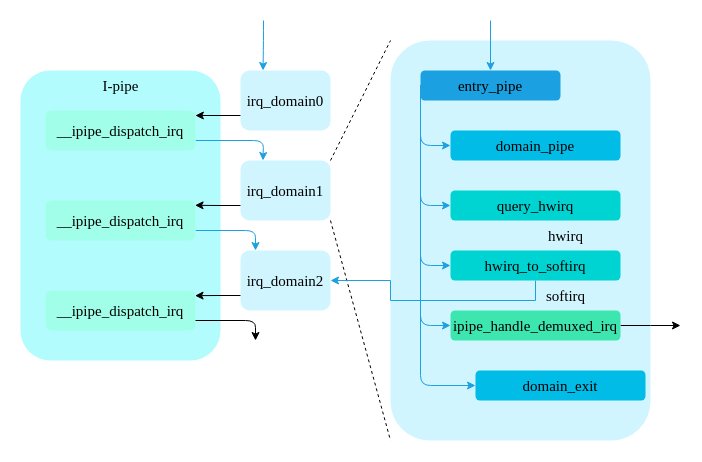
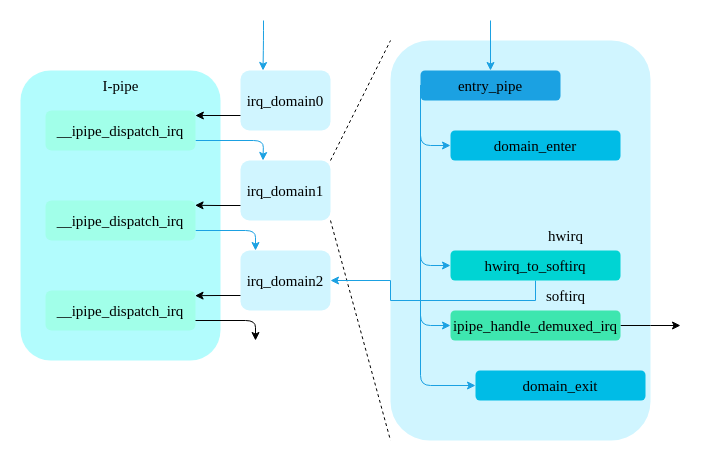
node "domain_pipe": label "domain_pipe" -> "domain_enter"
edge "entry_pipe" -> "query_hwirq": removed
node "query_hwirq": removed
